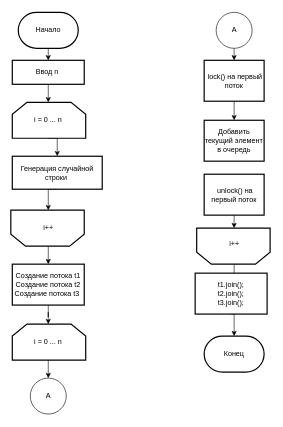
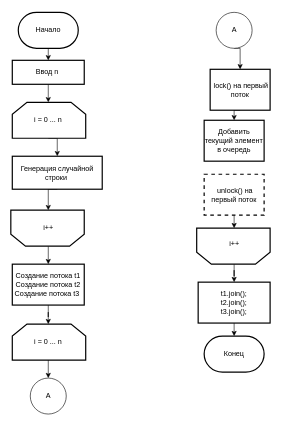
node "lock() на первый поток": moved (234, 81) -> (240, 90)
node "unlock() на первый поток": style solid -> dashed
node "t1.join(); t2.join(); t3.join();": moved (231, 294) -> (234, 303)
